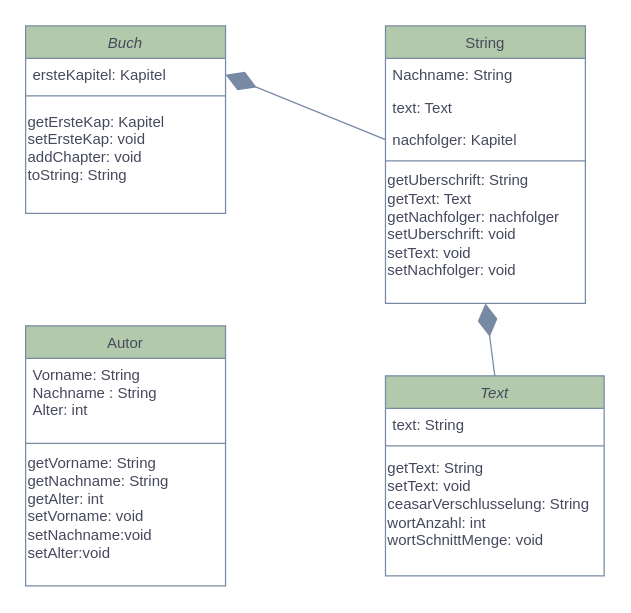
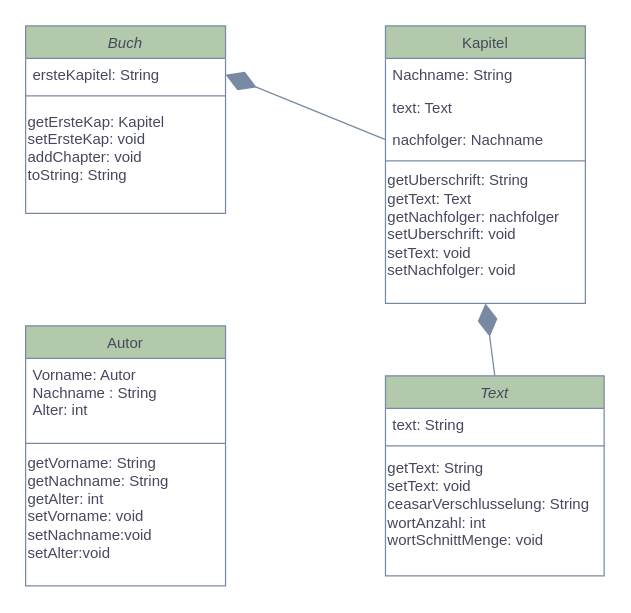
node "String": label "String" -> "Kapitel"
node "ersteKapitel: Kapitel": label "ersteKapitel: Kapitel" -> "ersteKapitel: String"
node "nachfolger: Kapitel": label "nachfolger: Kapitel" -> "nachfolger: Nachname"
node "Vorname: String Nachname : String Alter: int": label "Vorname: String Nachname : String Alter: int" -> "Vorname: Autor Nachname : String Alter: int"
